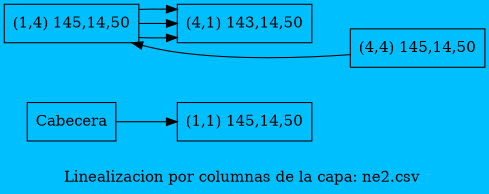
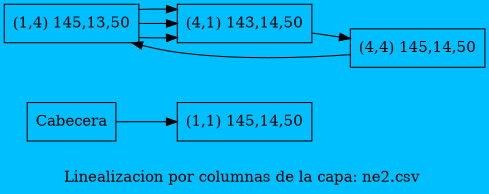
node "(1,4) 145,14,50": label "(1,4) 145,14,50" -> "(1,4) 145,13,50"
edge "(4,1) 143,14,50" -> "(4,4) 145,14,50": added
